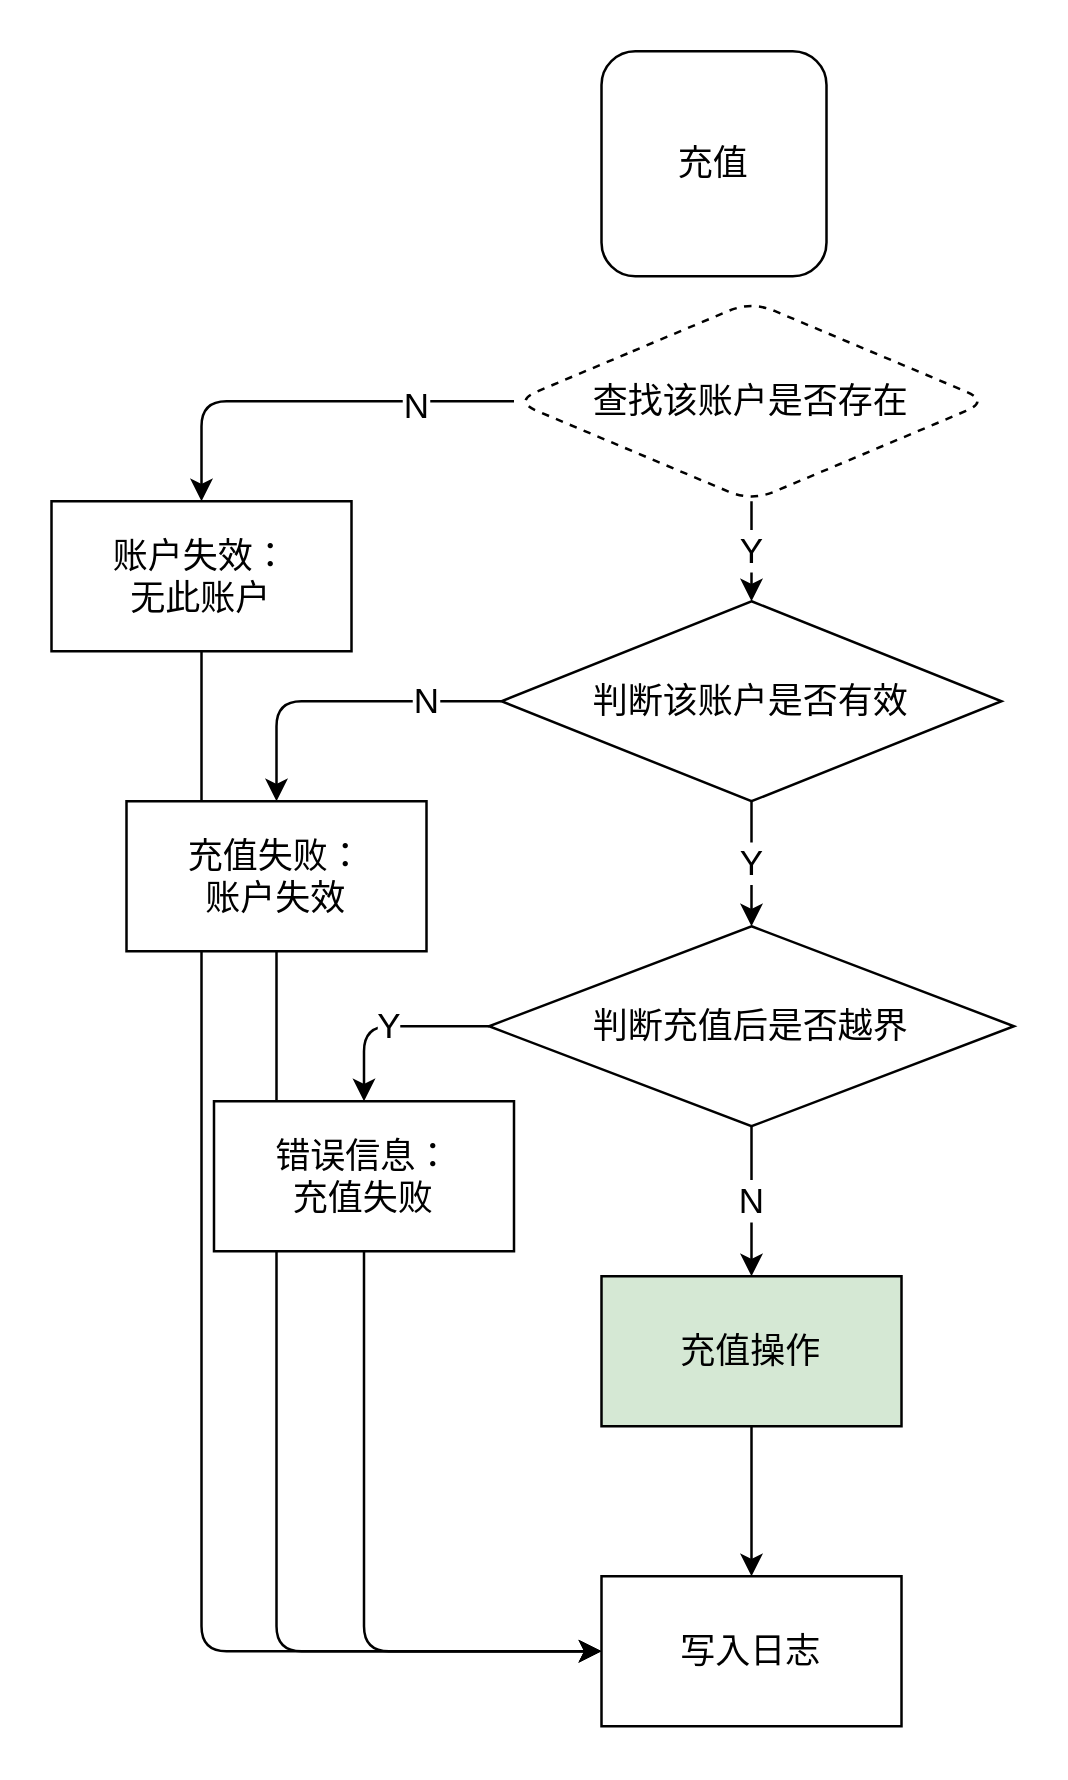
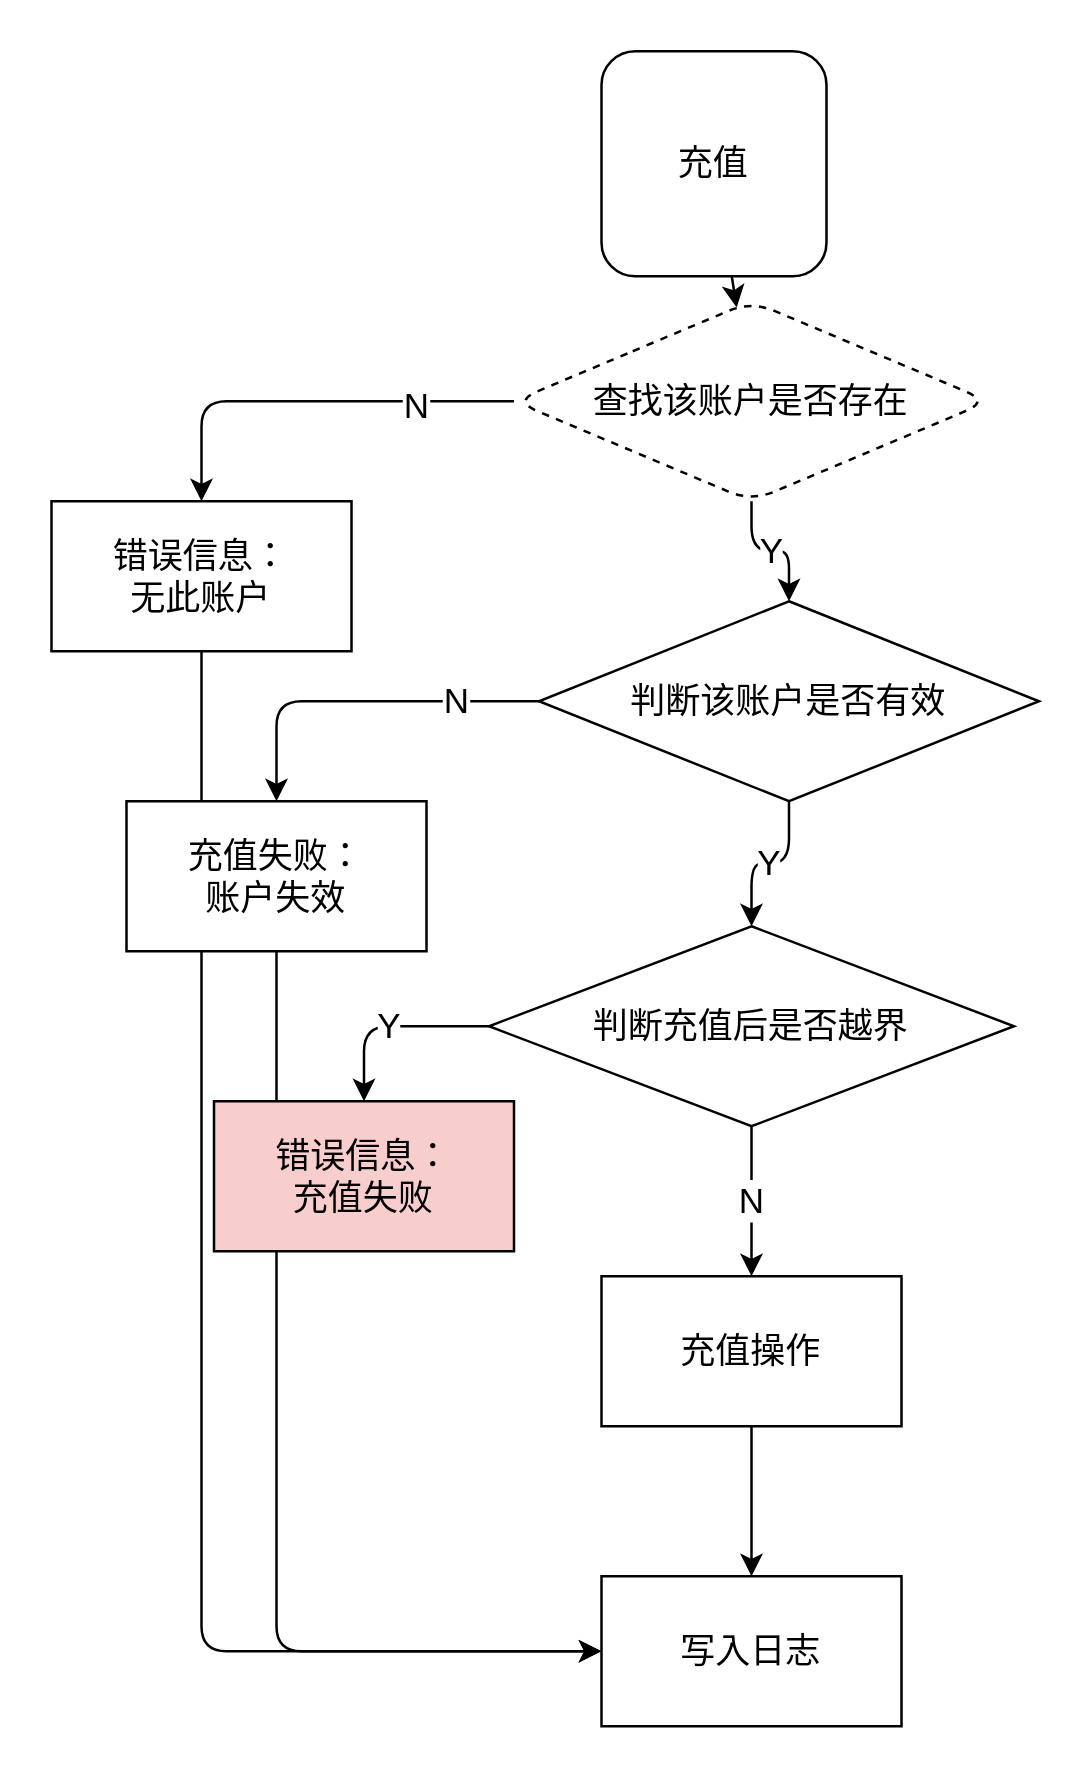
edge "充值" -> "查找该账户是否存在": added
node "账户失效： 无此账户": label "账户失效： 无此账户" -> "错误信息： 无此账户"
node "判断该账户是否有效": moved (751, 701) -> (789, 701)
node "错误信息： 充值失败": fillcolor #ffffff -> #f8cecc
node "充值操作": fillcolor #d5e8d4 -> #ffffff
edge "错误信息： 充值失败" -> "写入日志": removed
